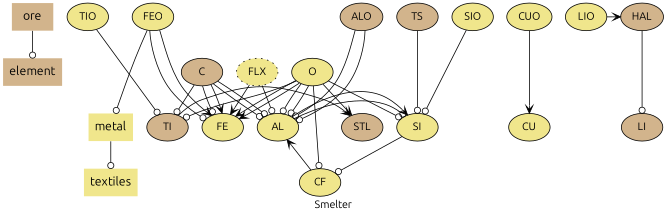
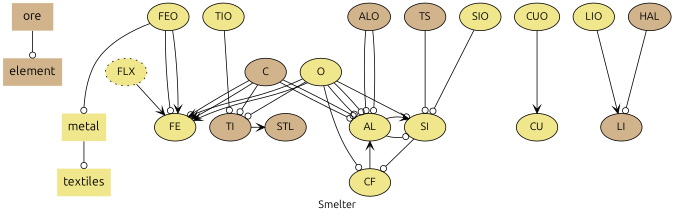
edge "LIO" -> "HAL": now "LIO" -> "LI"
edge "FLX" -> "AL": removed
edge "O" -> "STL": removed
